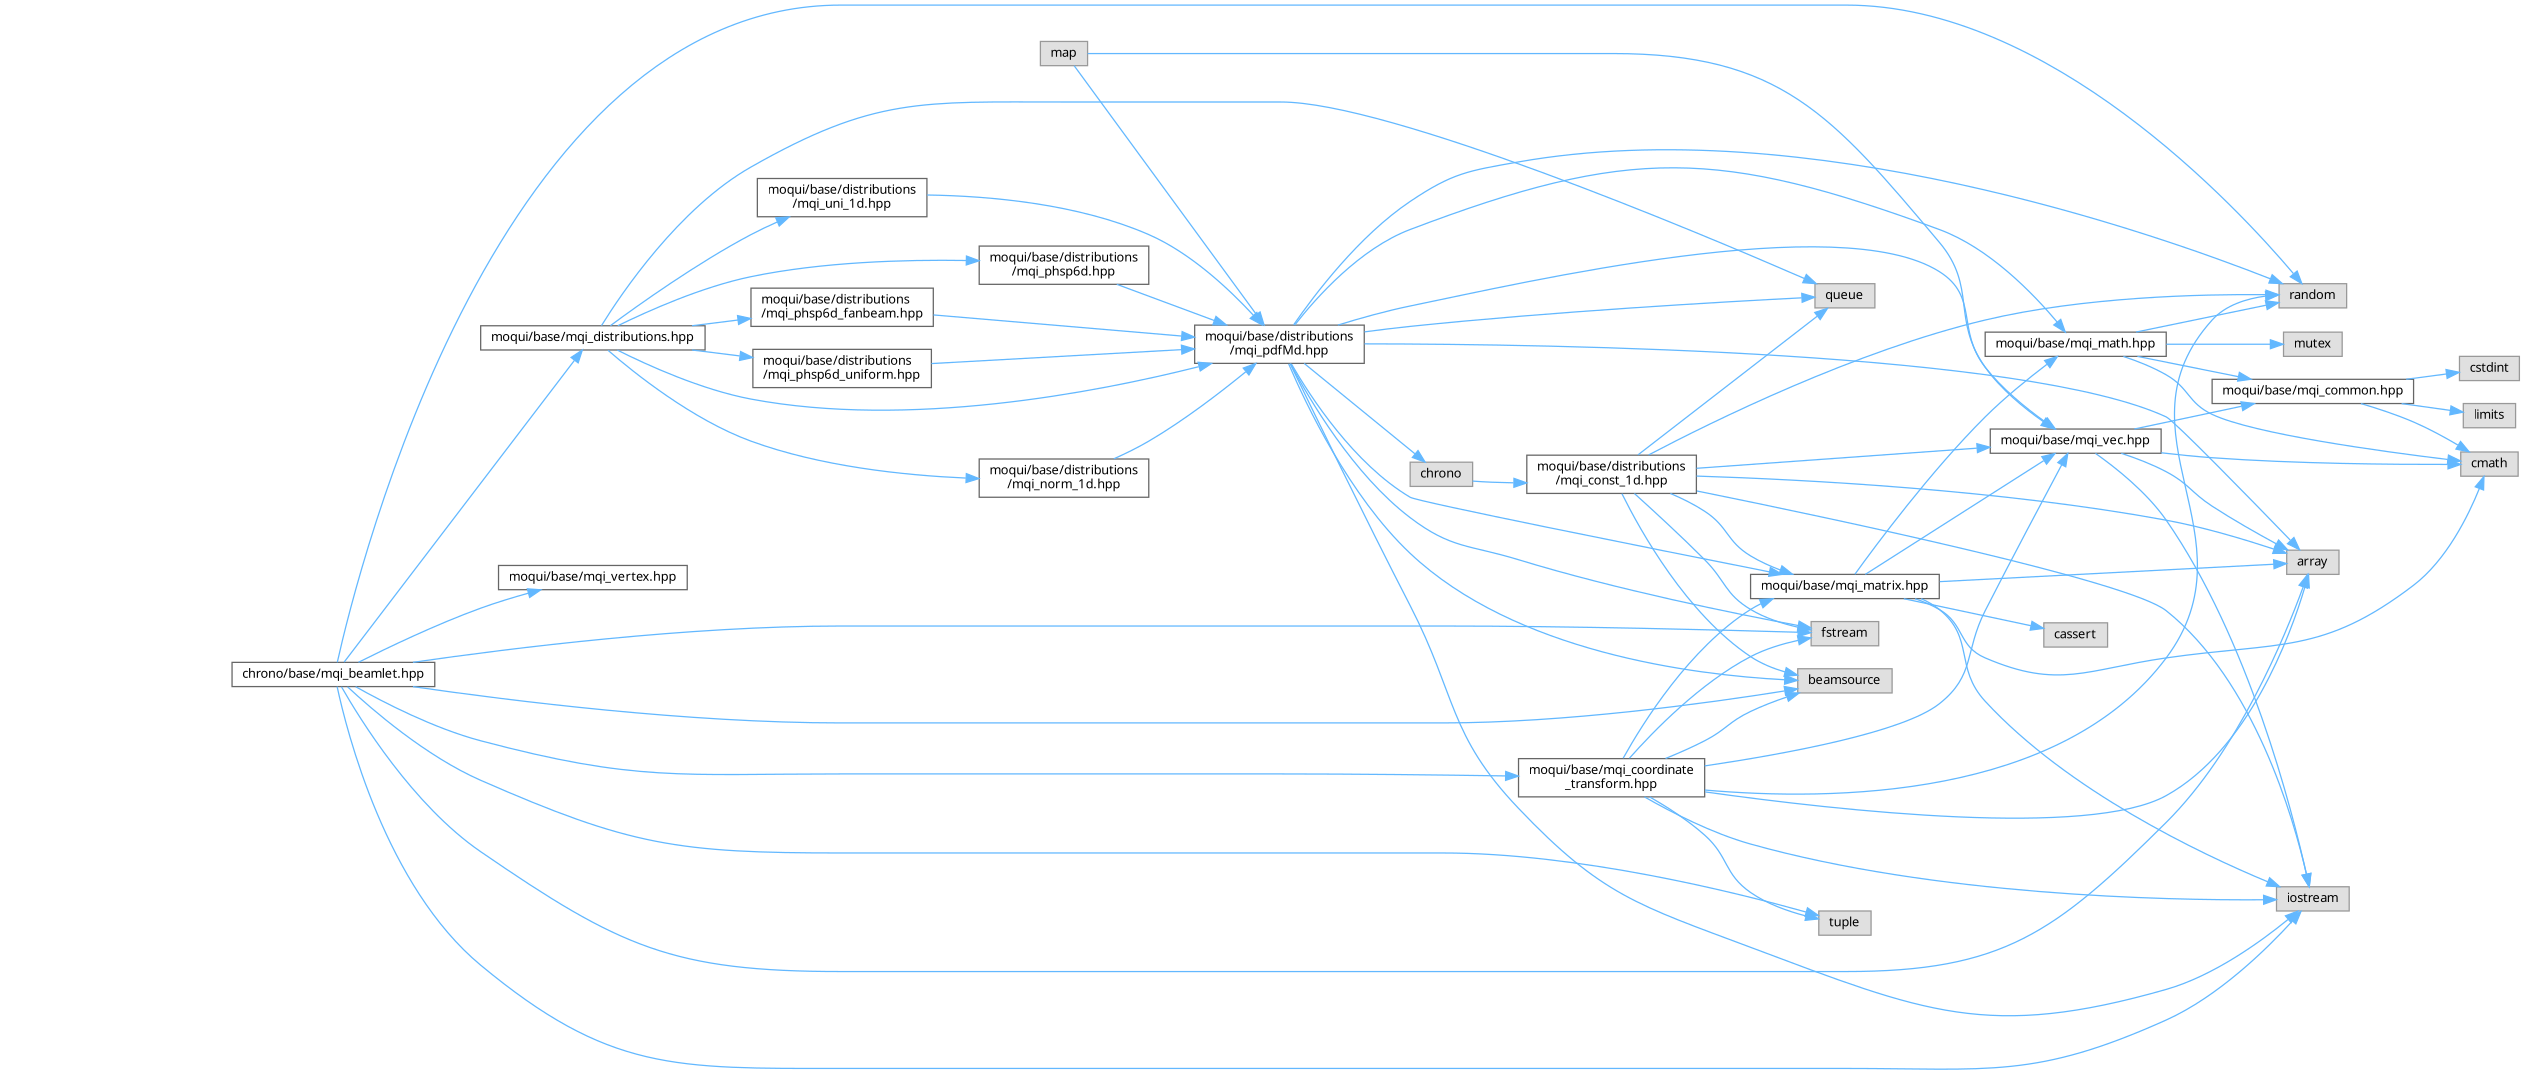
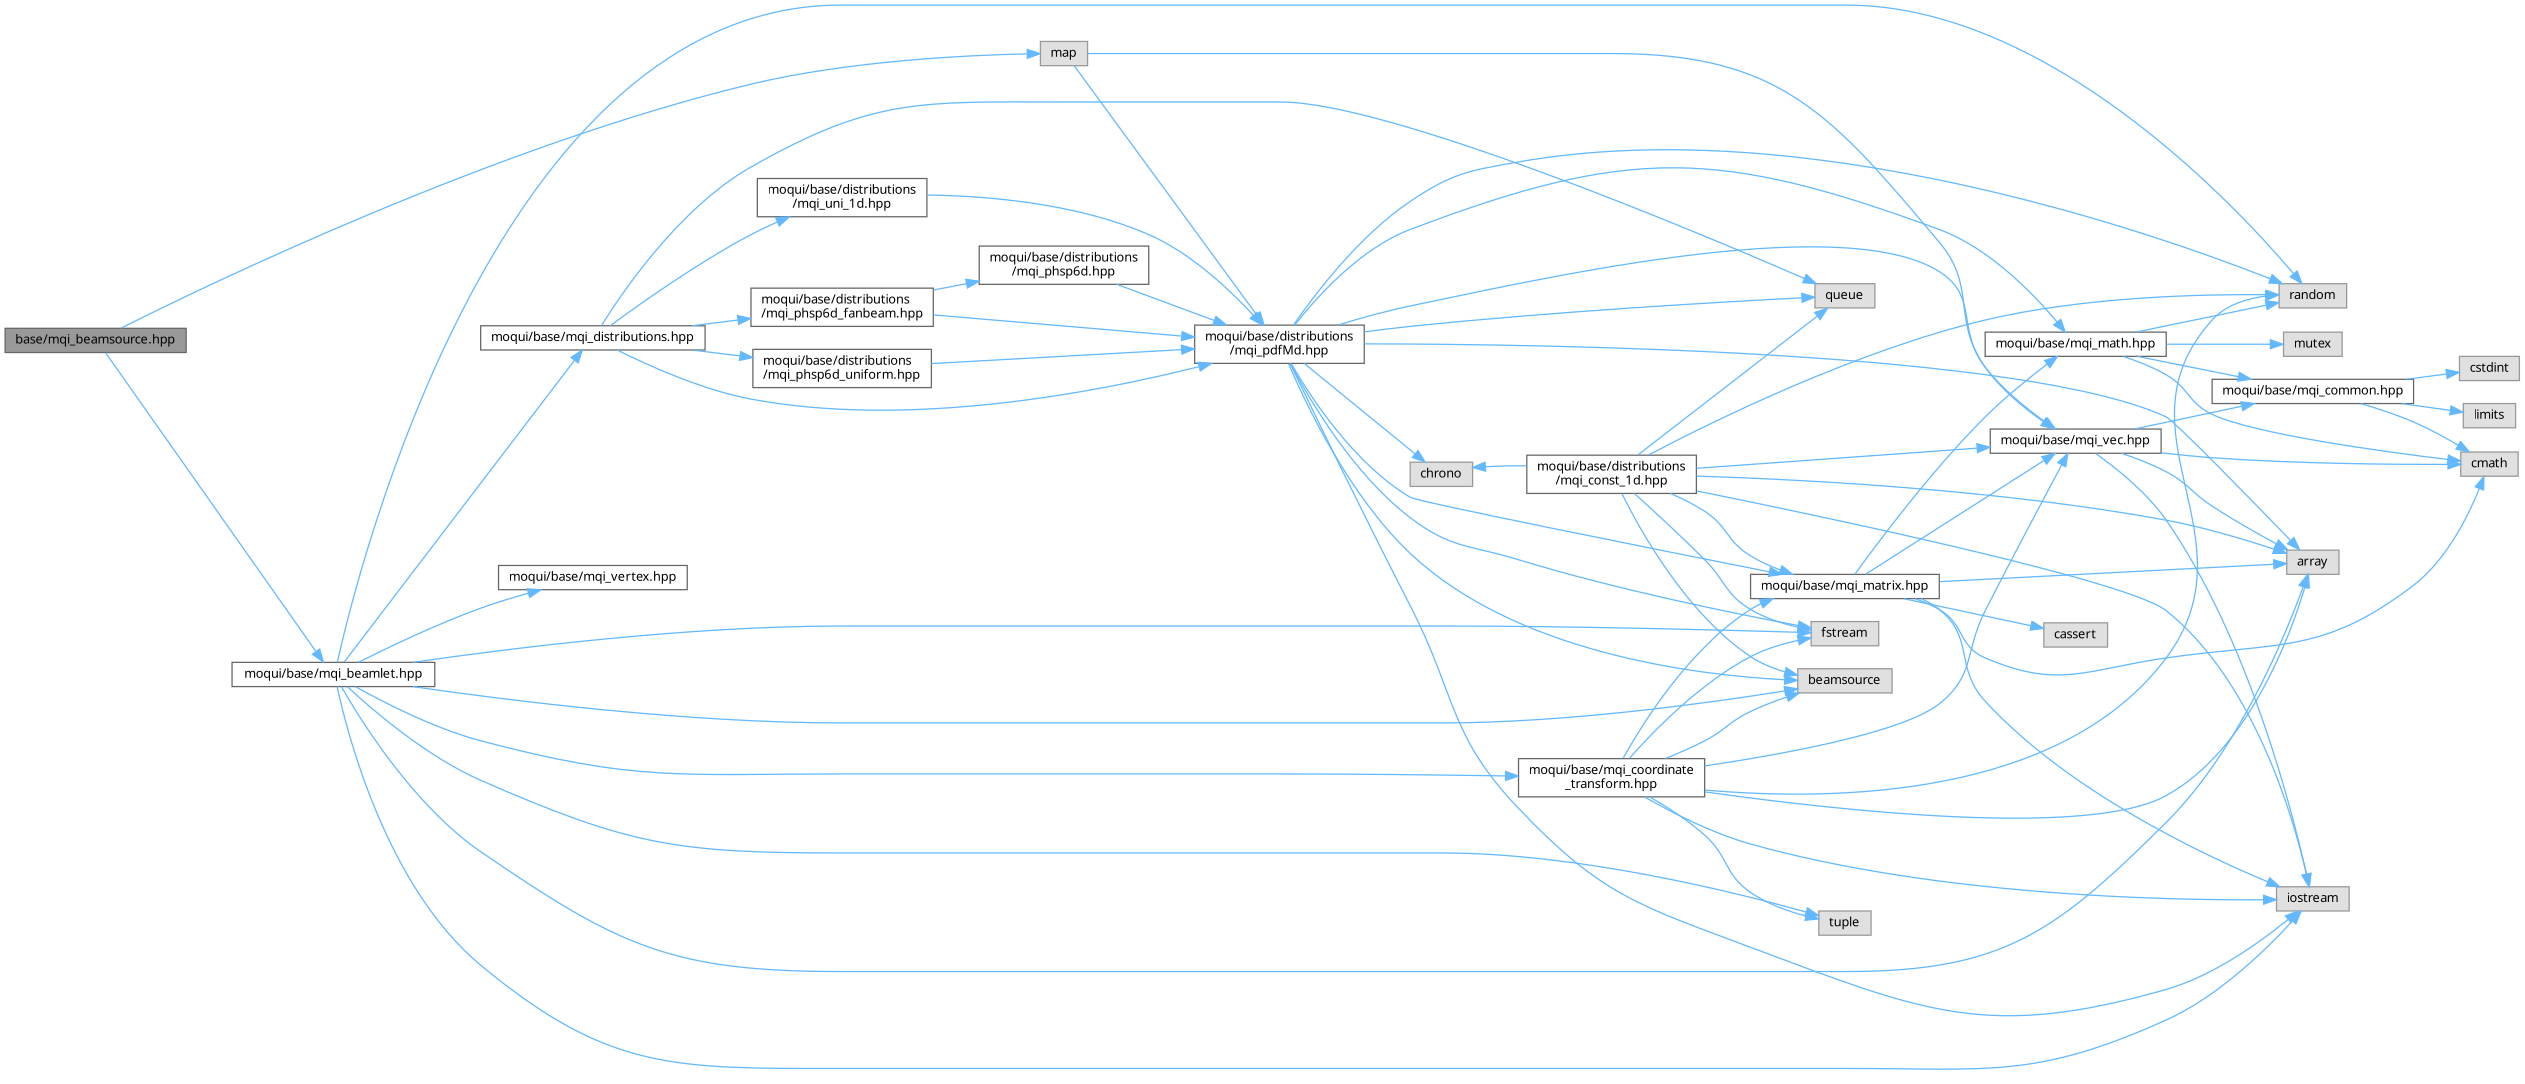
edge "moqui/base/mqi_distributions.hpp" -> "moqui/base/distributions /mqi_phsp6d.hpp": now "moqui/base/distributions /mqi_phsp6d_fanbeam.hpp" -> "moqui/base/distributions /mqi_phsp6d.hpp"
node "base/mqi_beamsource.hpp": added
node "moqui/base/distributions /mqi_norm_1d.hpp": removed
edge "chrono" -> "moqui/base/distributions /mqi_const_1d.hpp": reversed
node "chrono/base/mqi_beamlet.hpp": label "chrono/base/mqi_beamlet.hpp" -> "moqui/base/mqi_beamlet.hpp"
